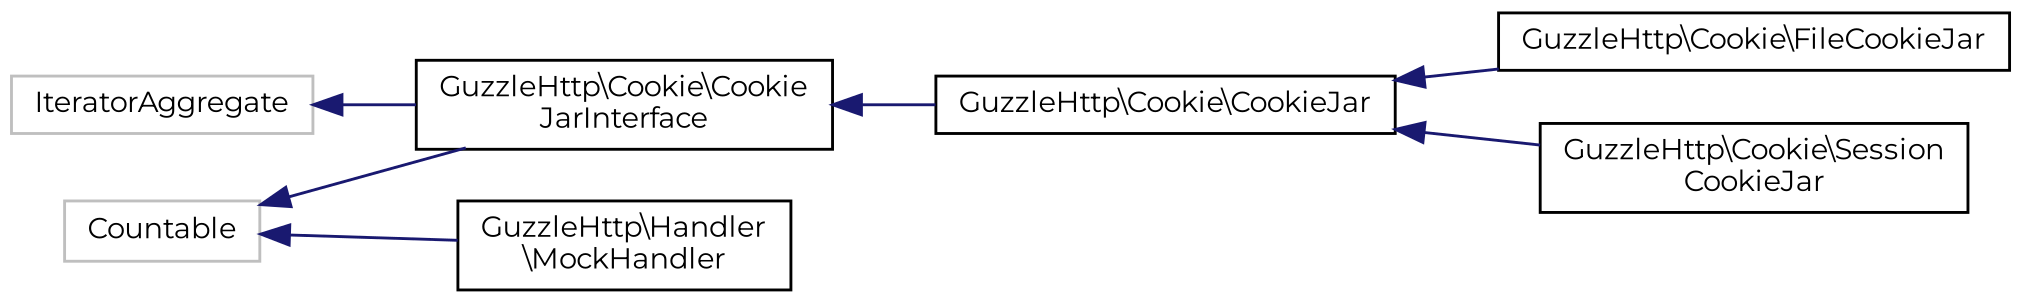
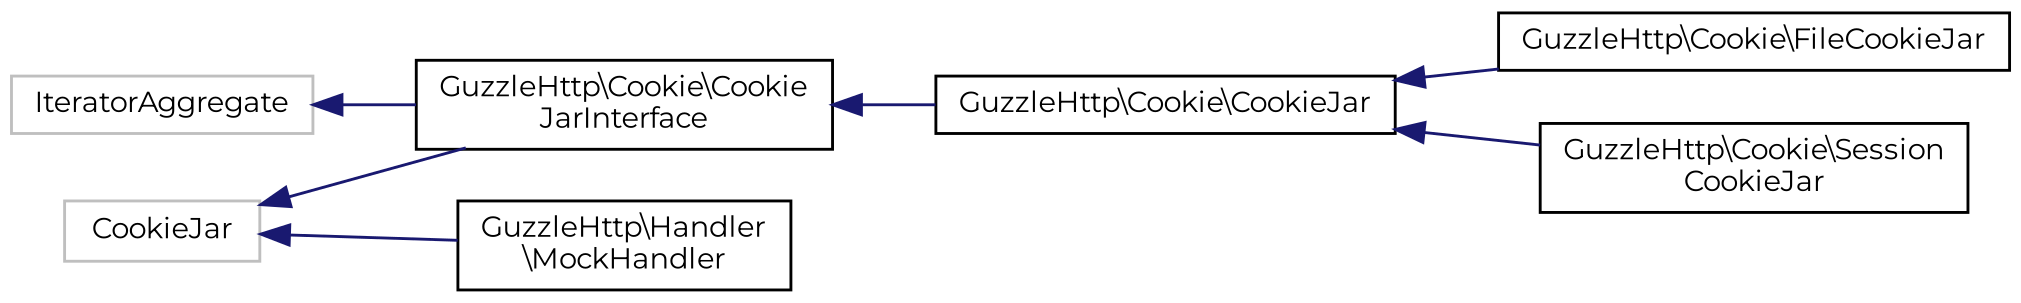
node "Countable": label "Countable" -> "CookieJar"
